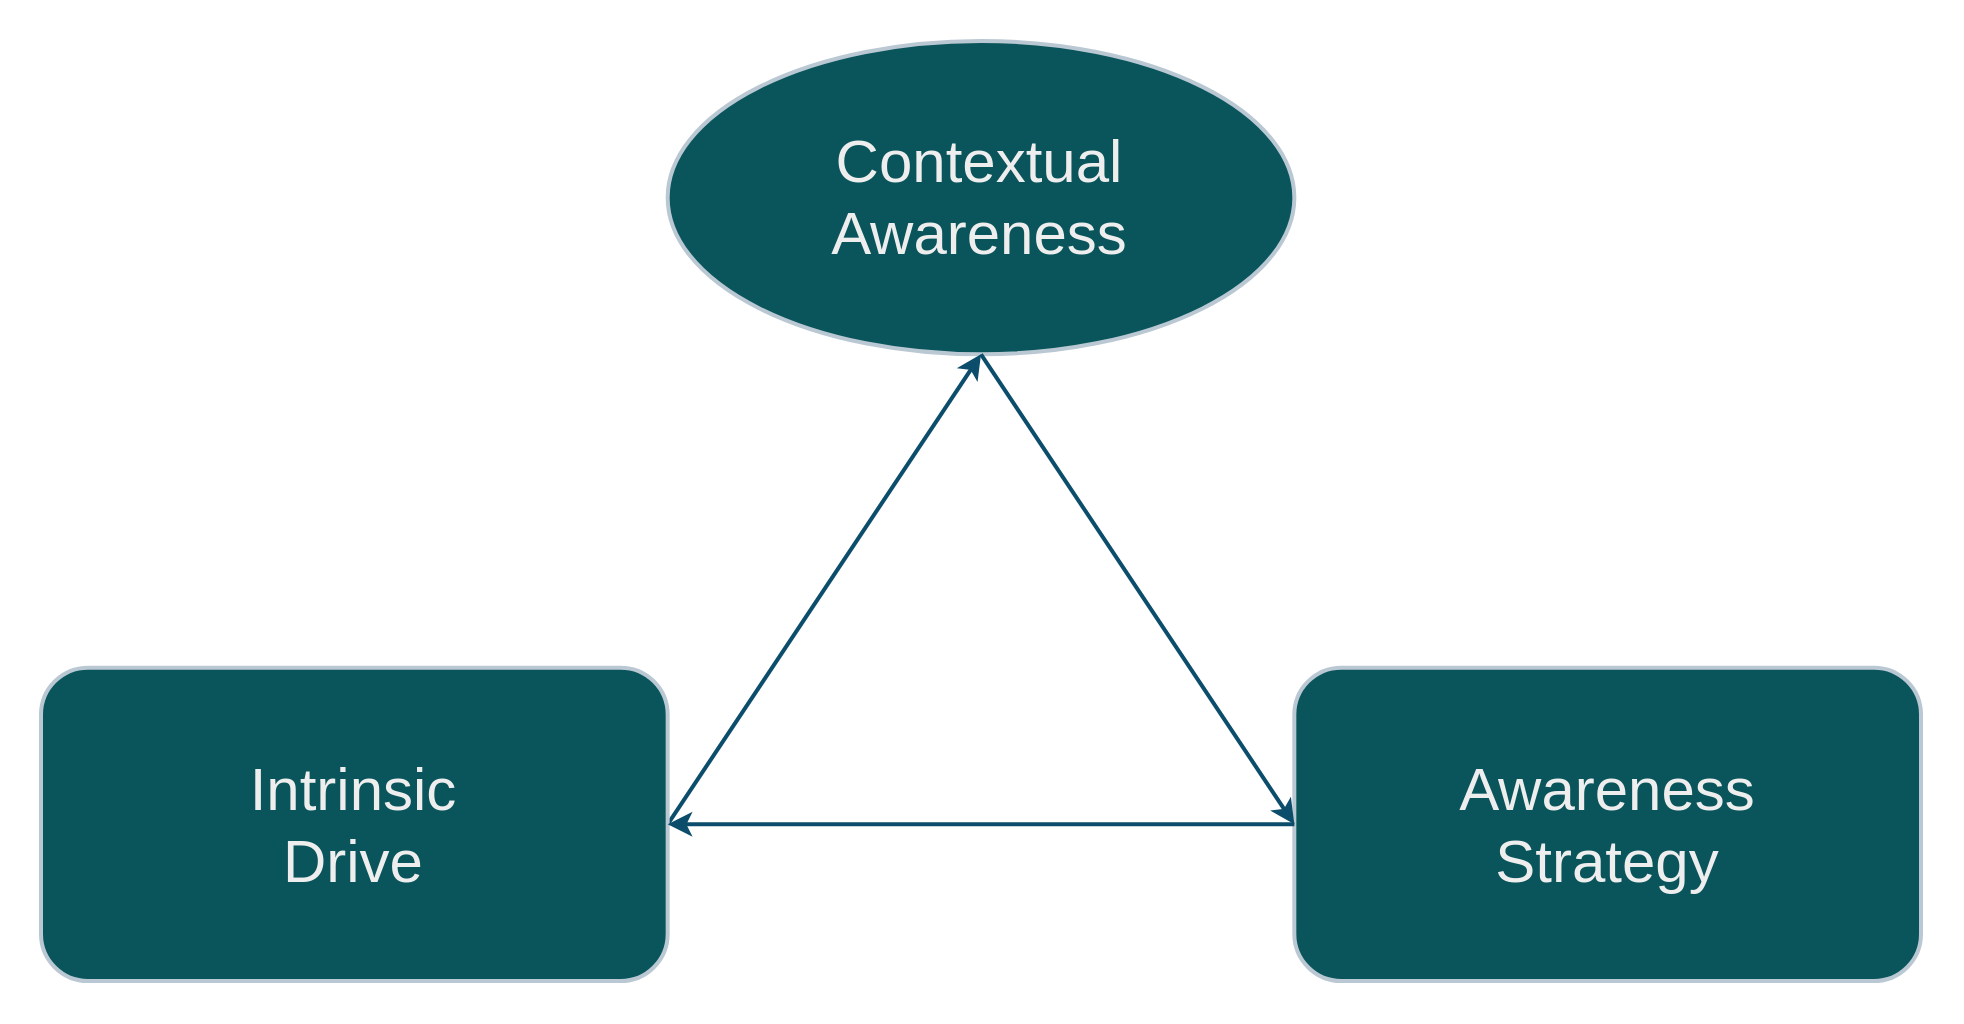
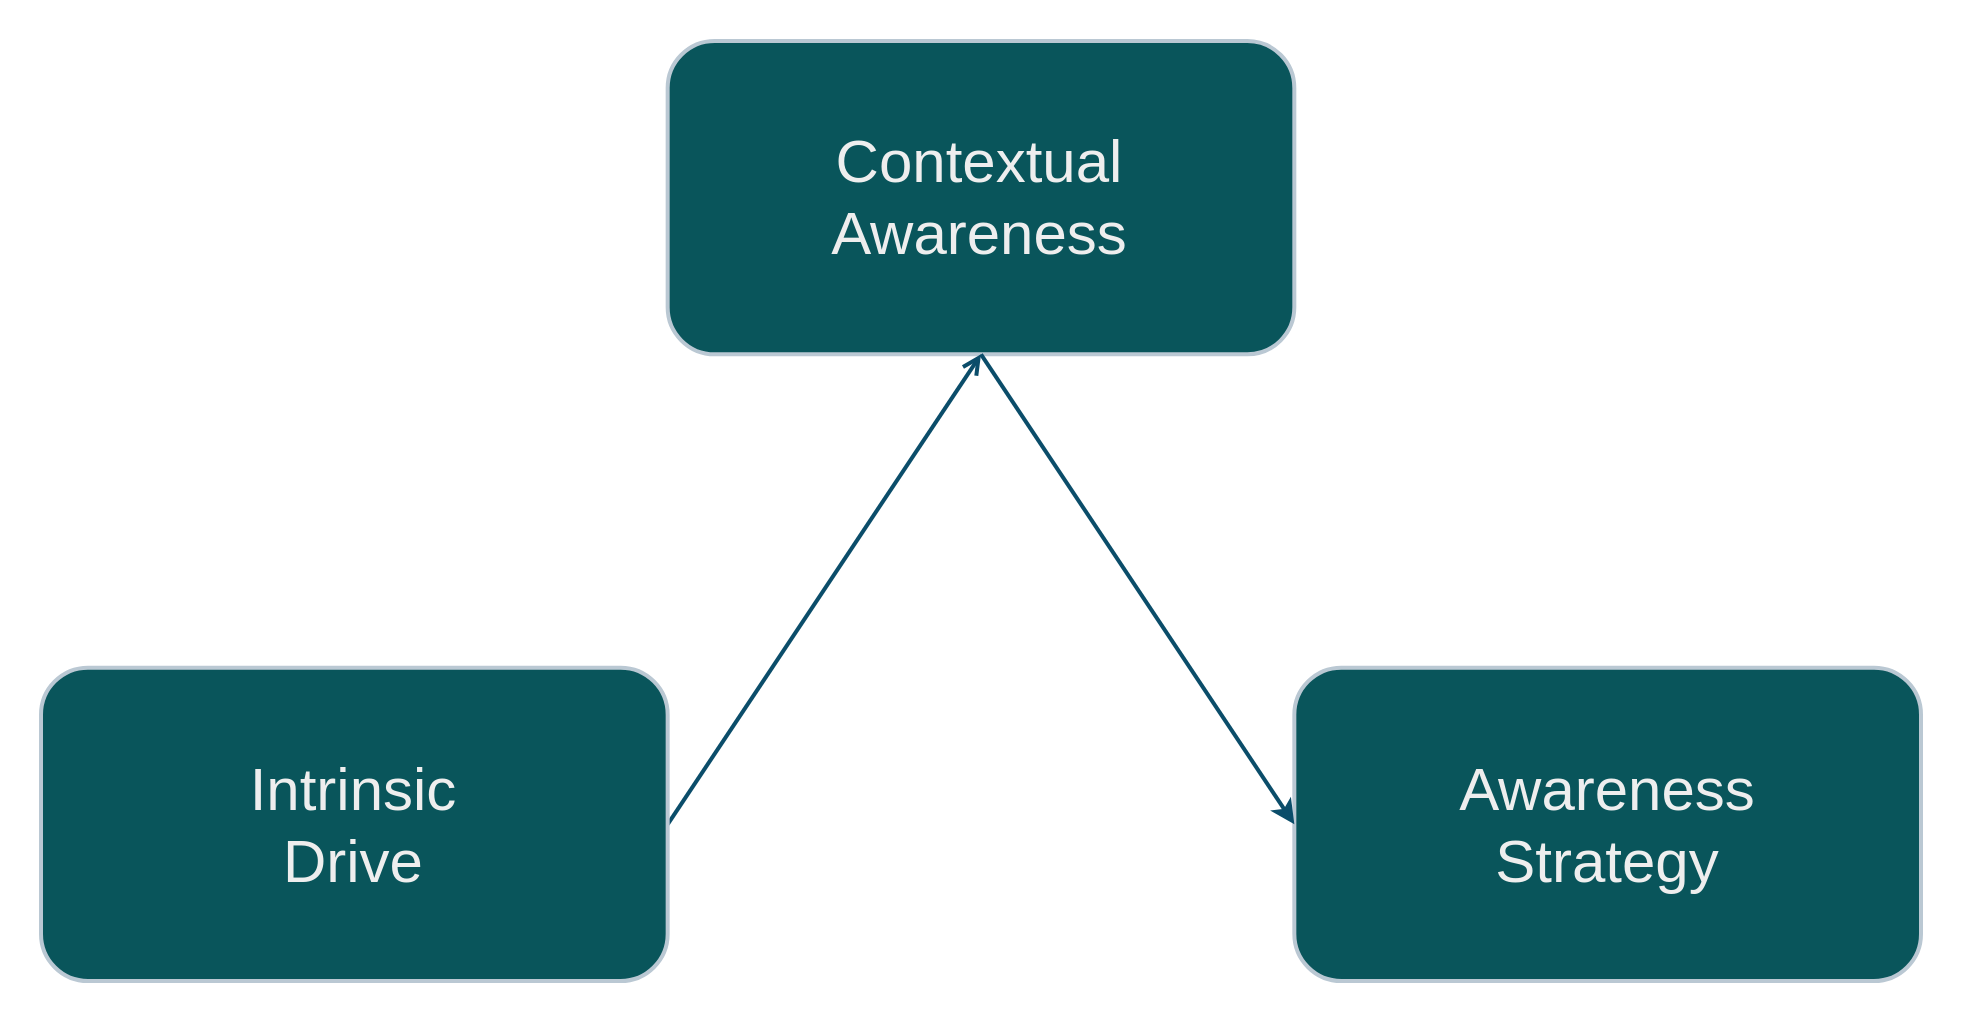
node "Contextual Awareness": shape ellipse -> rounded rectangle
edge "Intrinsic Drive" -> "Contextual Awareness": arrowhead classic -> open
edge "Awareness Strategy" -> "Intrinsic Drive": removed
